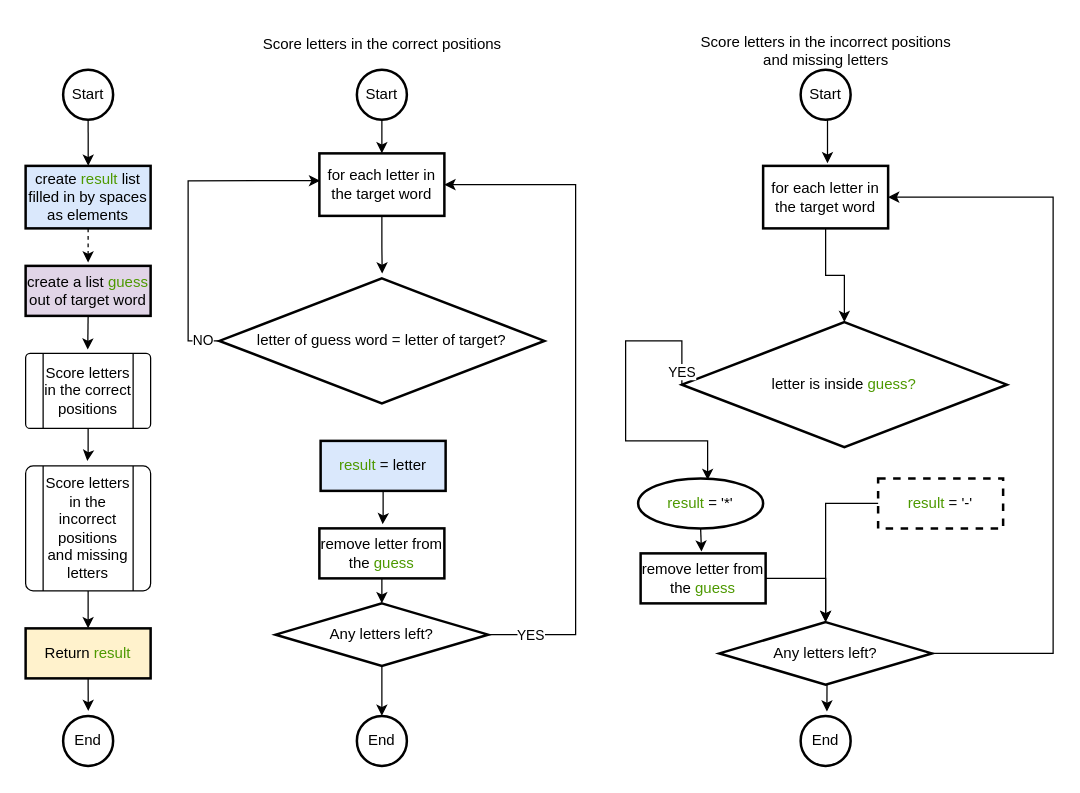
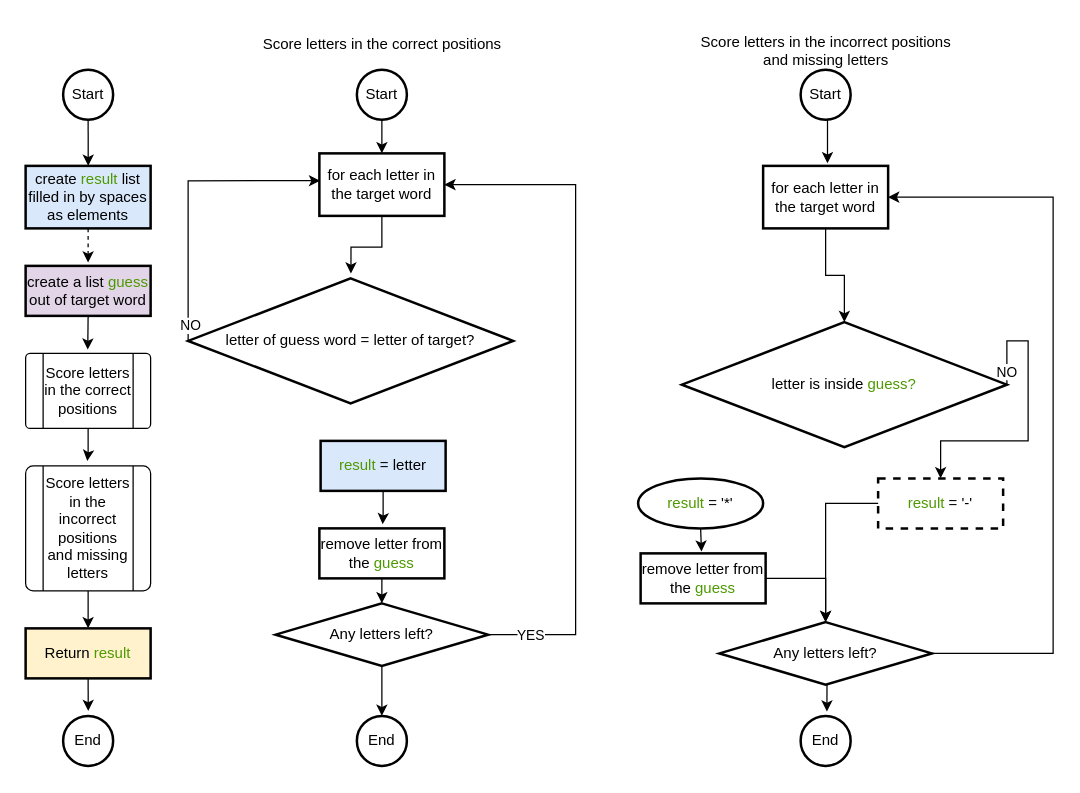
node "letter of guess word = letter of target?": moved (382, 341) -> (351, 341)
edge "letter is inside guess?" -> "result = '*'": removed, label "YES"
edge "letter is inside guess?" -> "result = '-'": added, label "NO"
